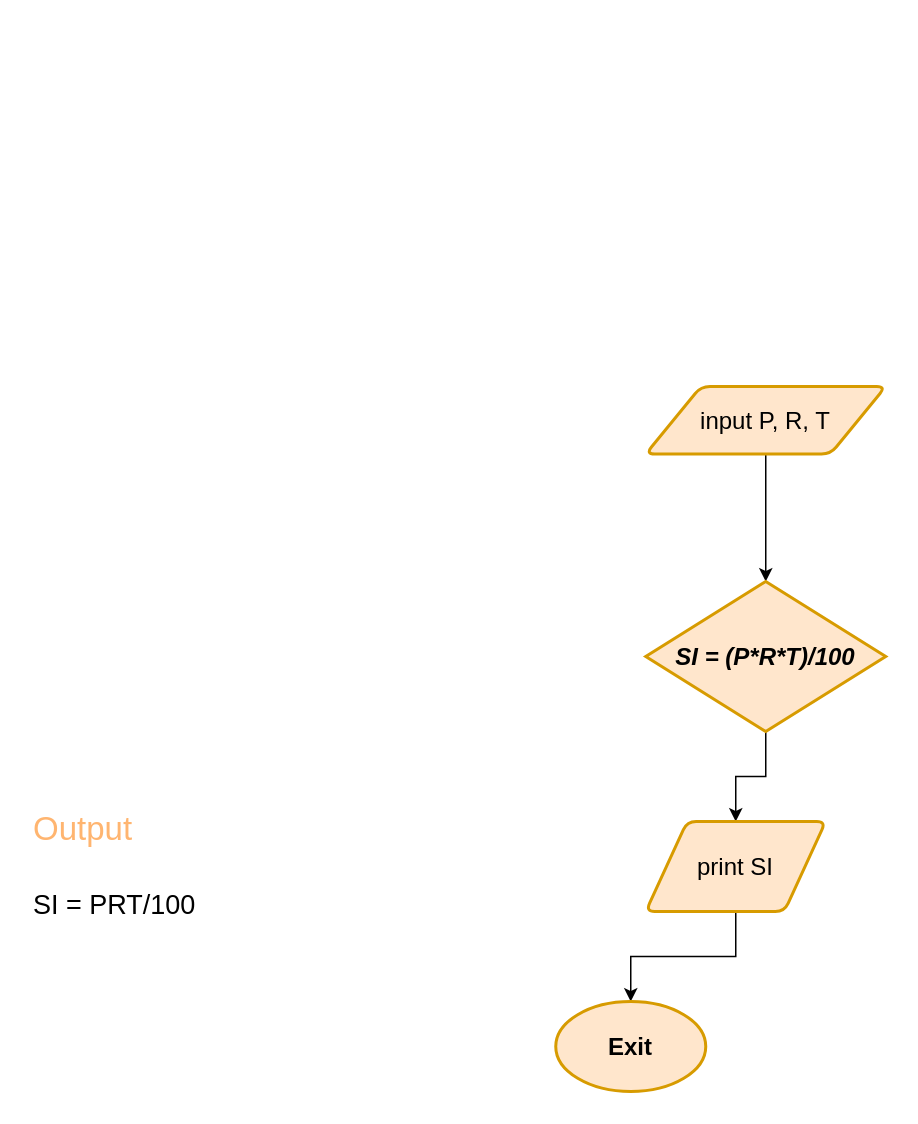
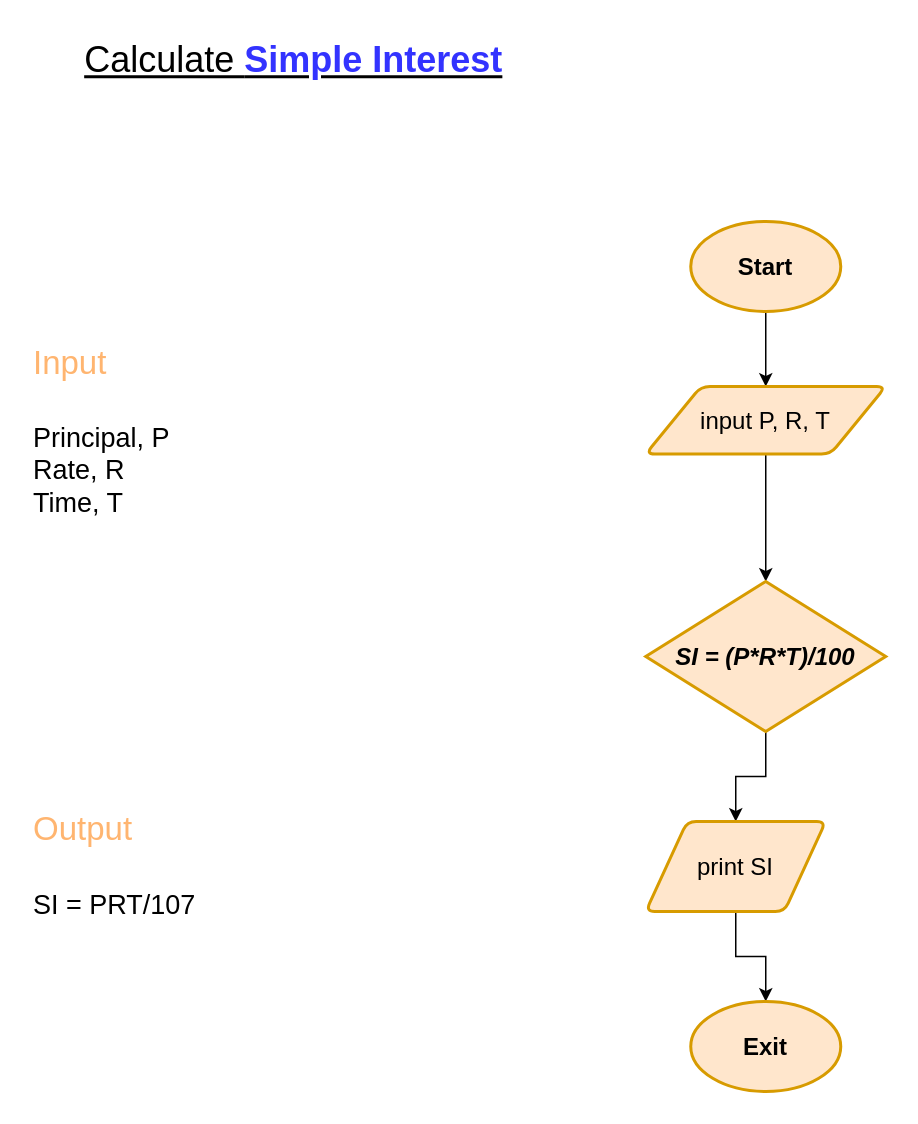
node "Calculate Simple Interest": added
node "Start": added
edge "Start" -> "input P, R, T": added
node "Input Principal, P Rate, R Time, T": added
node "Output SI = PRT/100": label "Output SI = PRT/100" -> "Output SI = PRT/107"
node "Exit": moved (631, 1046) -> (766, 1046)
